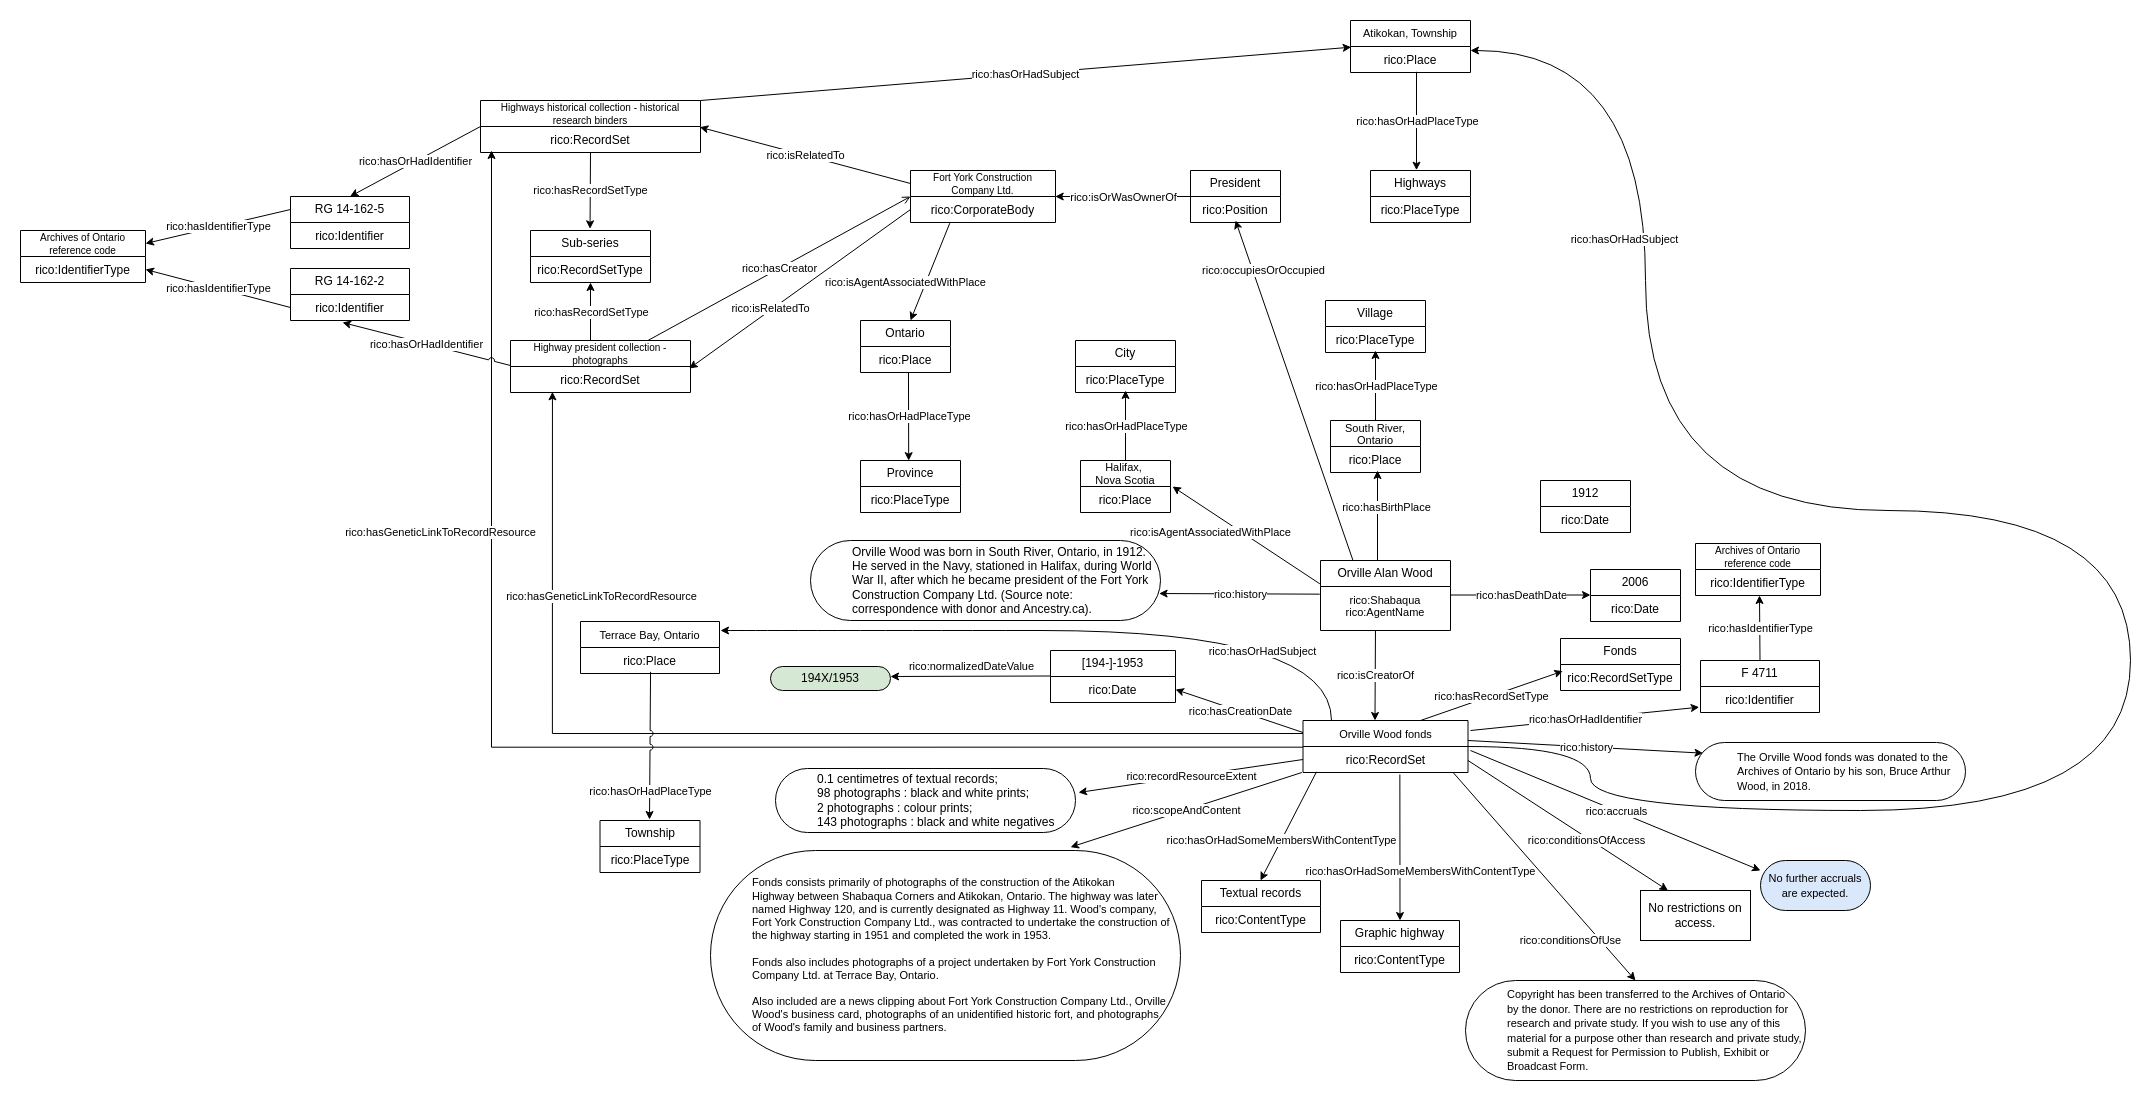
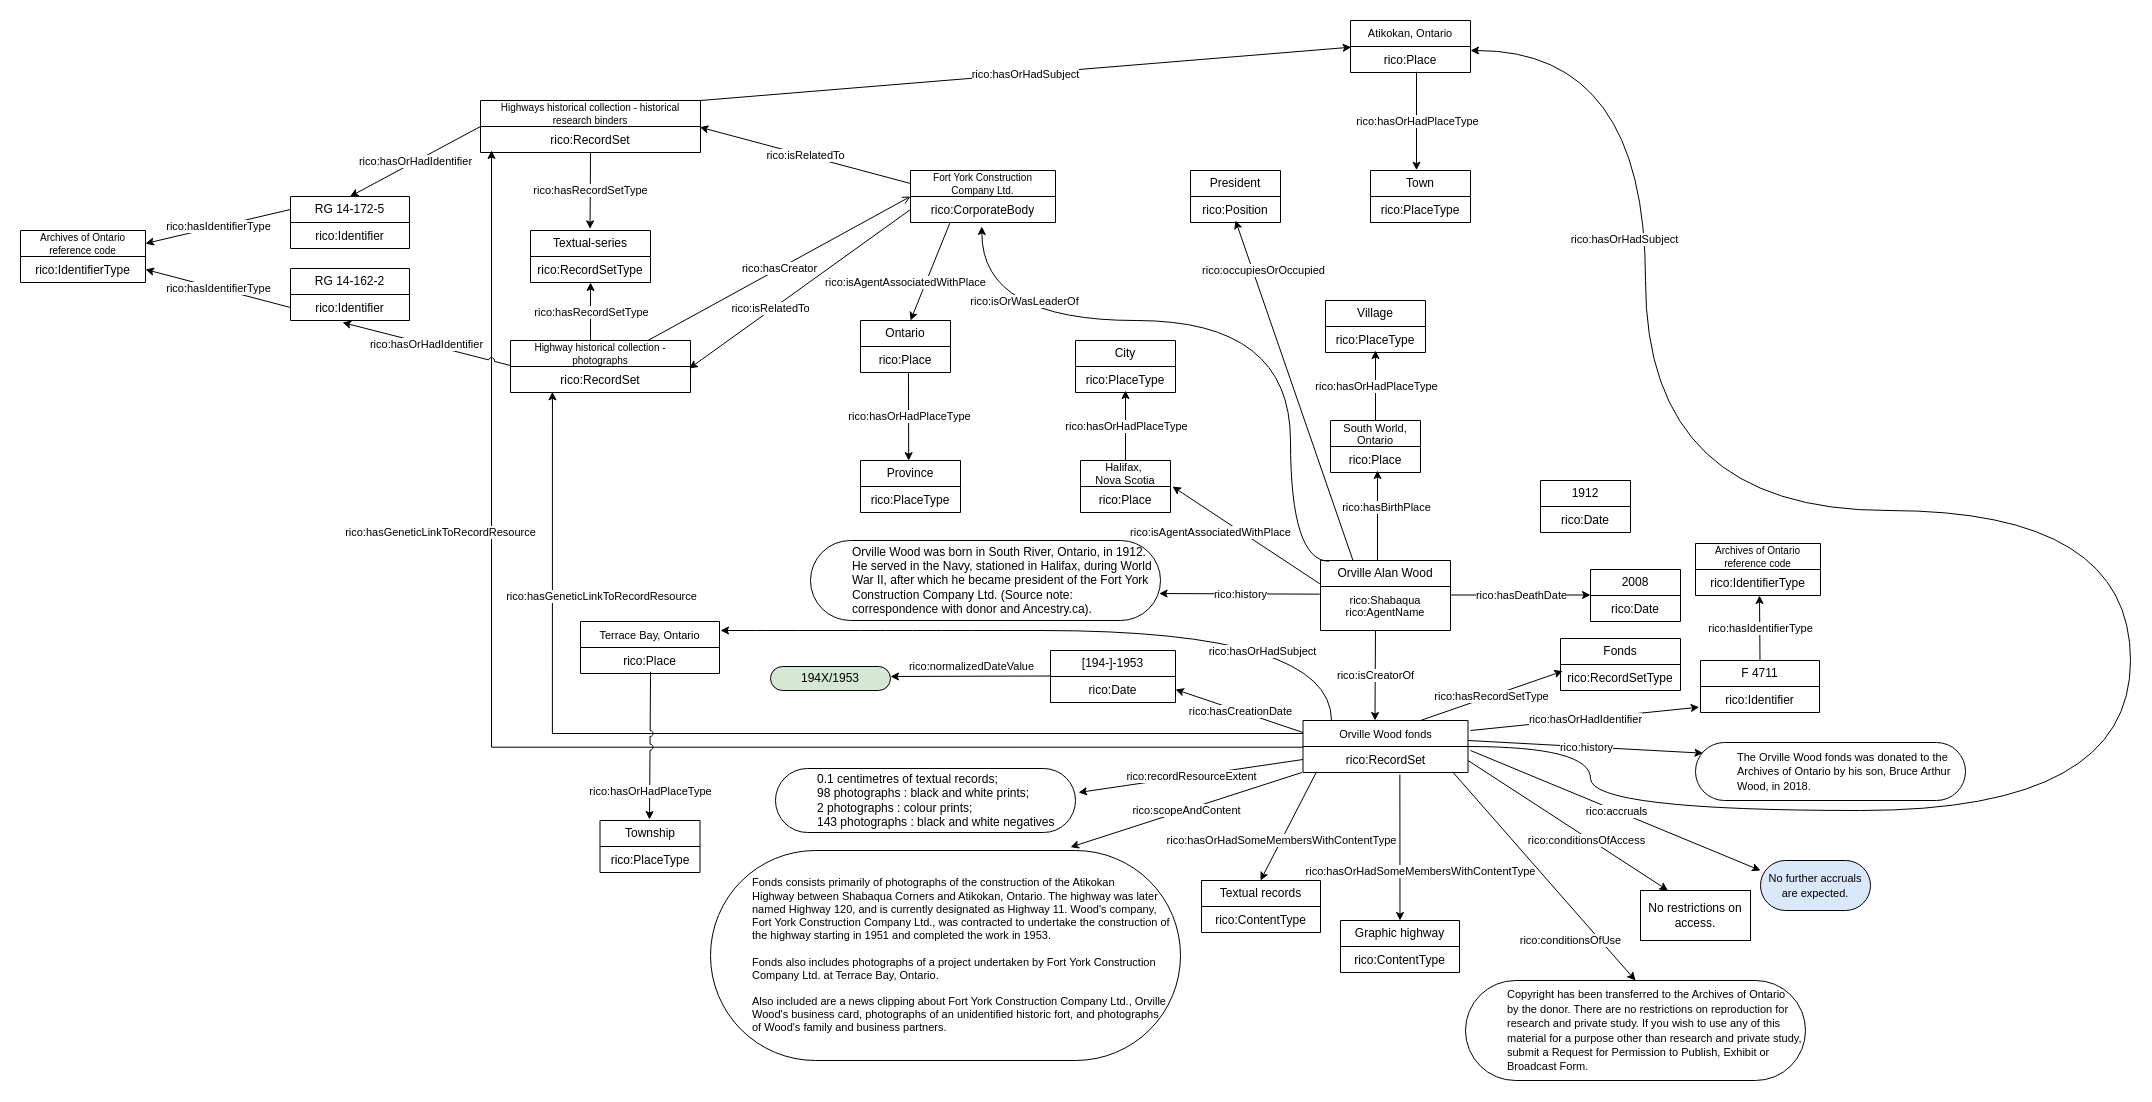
node "Atikokan, Township": label "Atikokan, Township" -> "Atikokan, Ontario"
node "Highways": label "Highways" -> "Town"
edge "President" -> "rico:CorporateBody": removed, label "rico:isOrWasOwnerOf"
node "RG 14-162-5": label "RG 14-162-5" -> "RG 14-172-5"
node "Sub-series": label "Sub-series" -> "Textual-series"
edge "Orville Alan Wood" -> "rico:CorporateBody": added, label "rico:isOrWasLeaderOf"
node "Highway president collection - photographs": label "Highway president collection - photographs" -> "Highway historical collection - photographs"
node "South River, Ontario": label "South River, Ontario" -> "South World, Ontario"
node "2006": label "2006" -> "2008"
